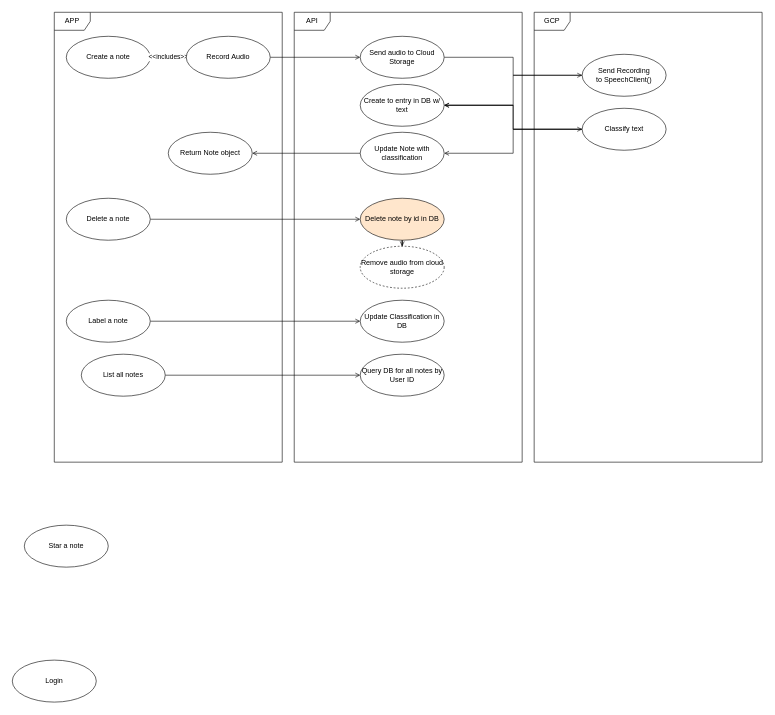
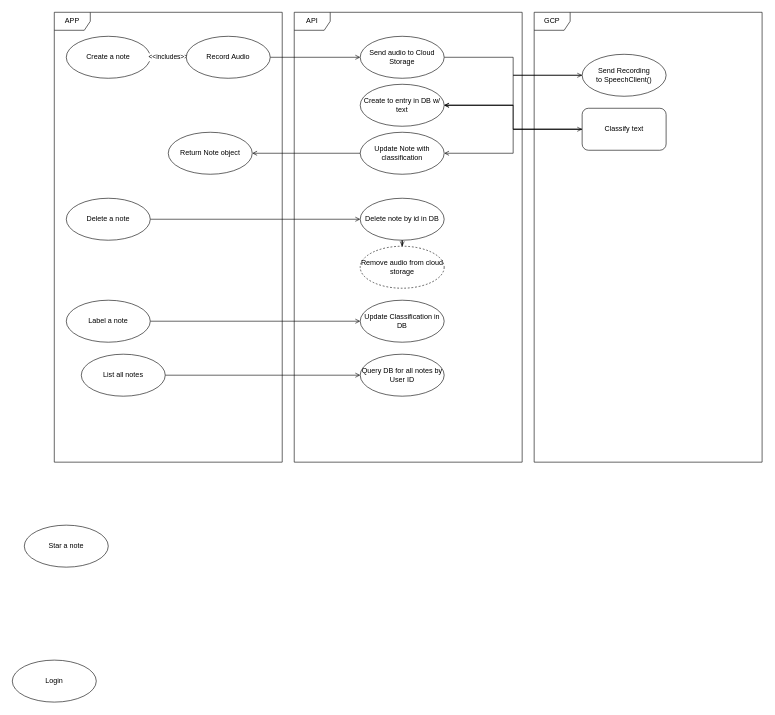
node "Classify text": shape ellipse -> rounded rectangle
node "Delete note by id in DB": fillcolor #ffe6cc -> #ffffff
